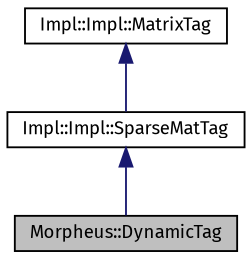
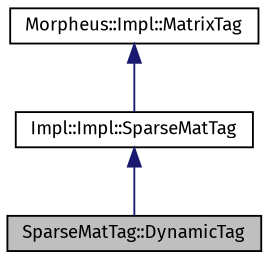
node "Impl::Impl::MatrixTag": label "Impl::Impl::MatrixTag" -> "Morpheus::Impl::MatrixTag"
node "Morpheus::DynamicTag": label "Morpheus::DynamicTag" -> "SparseMatTag::DynamicTag"
